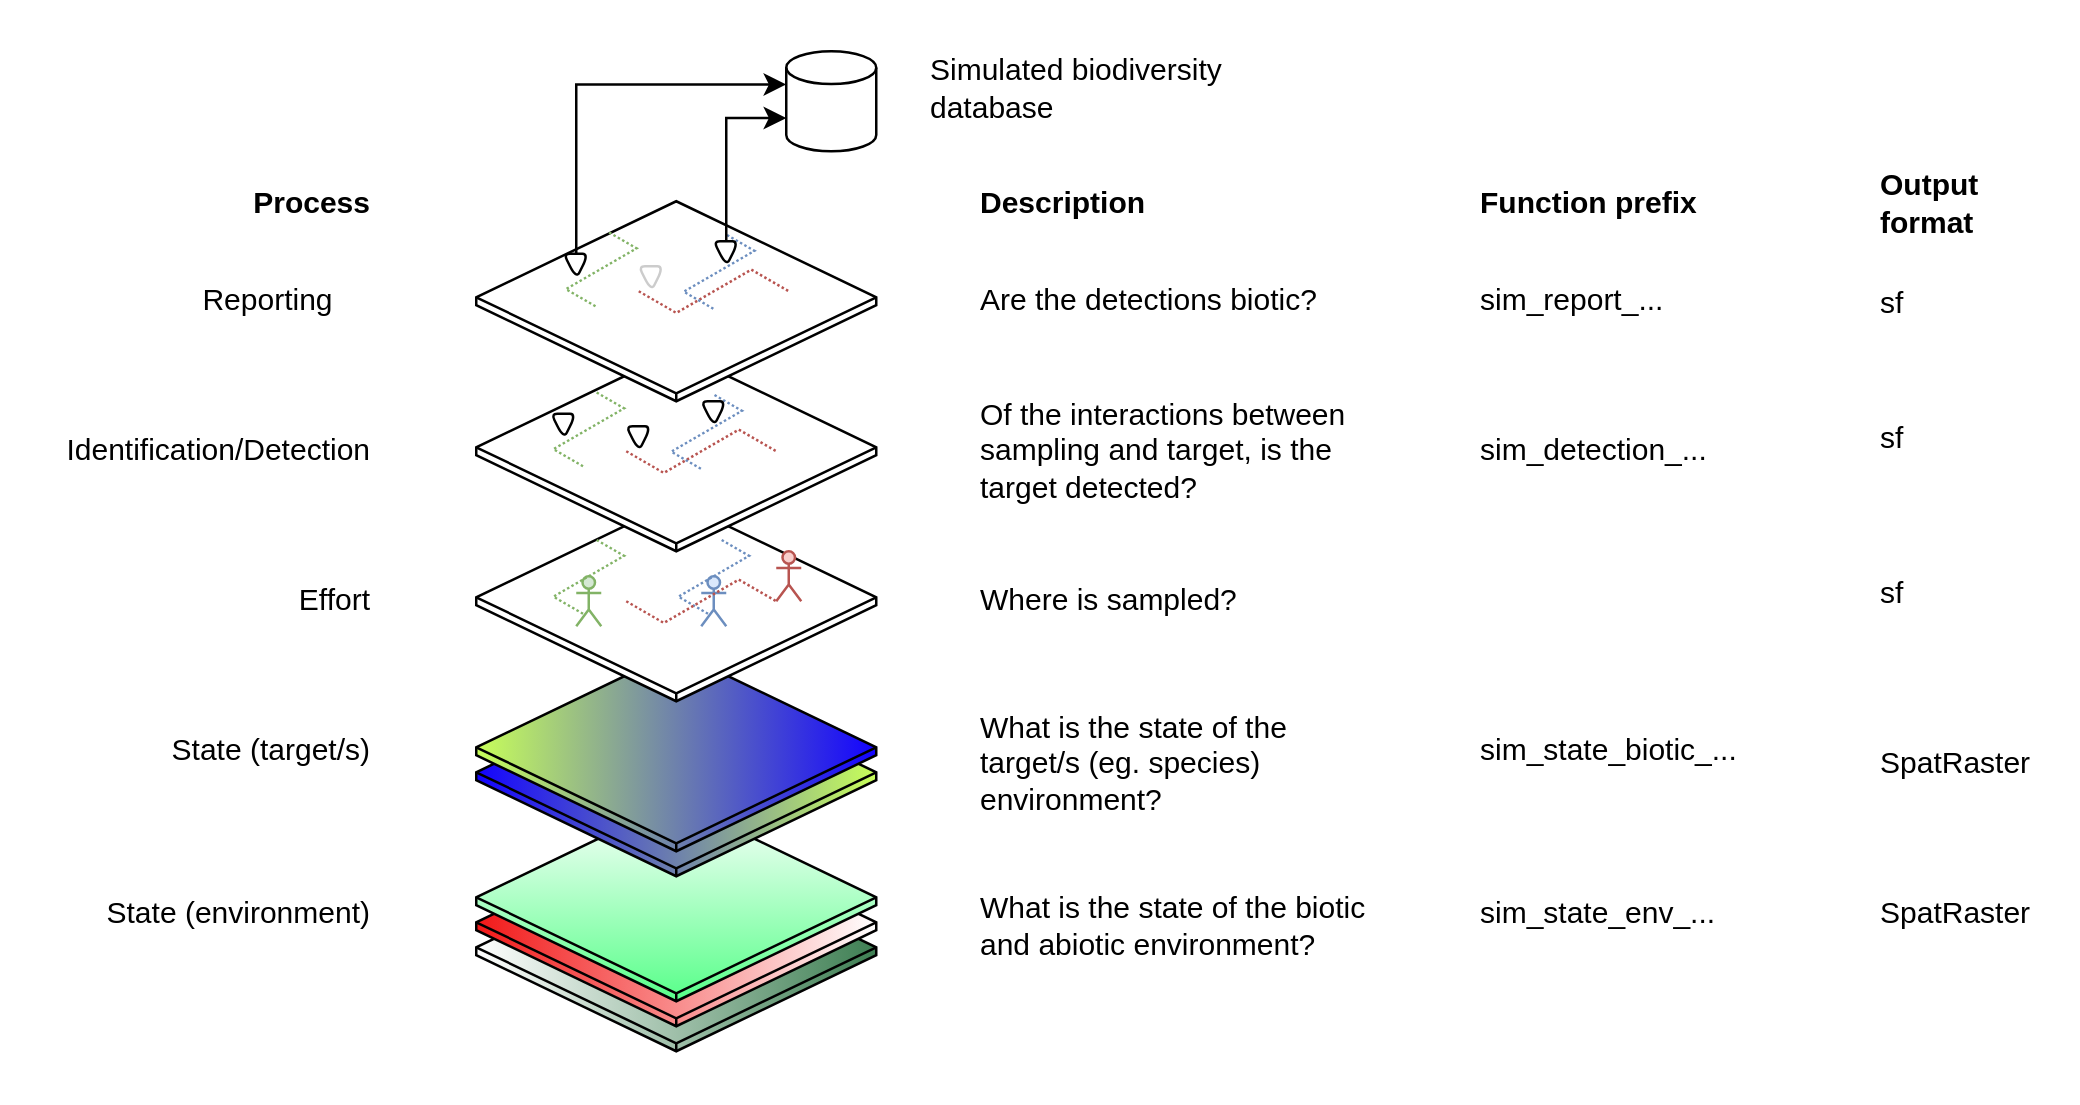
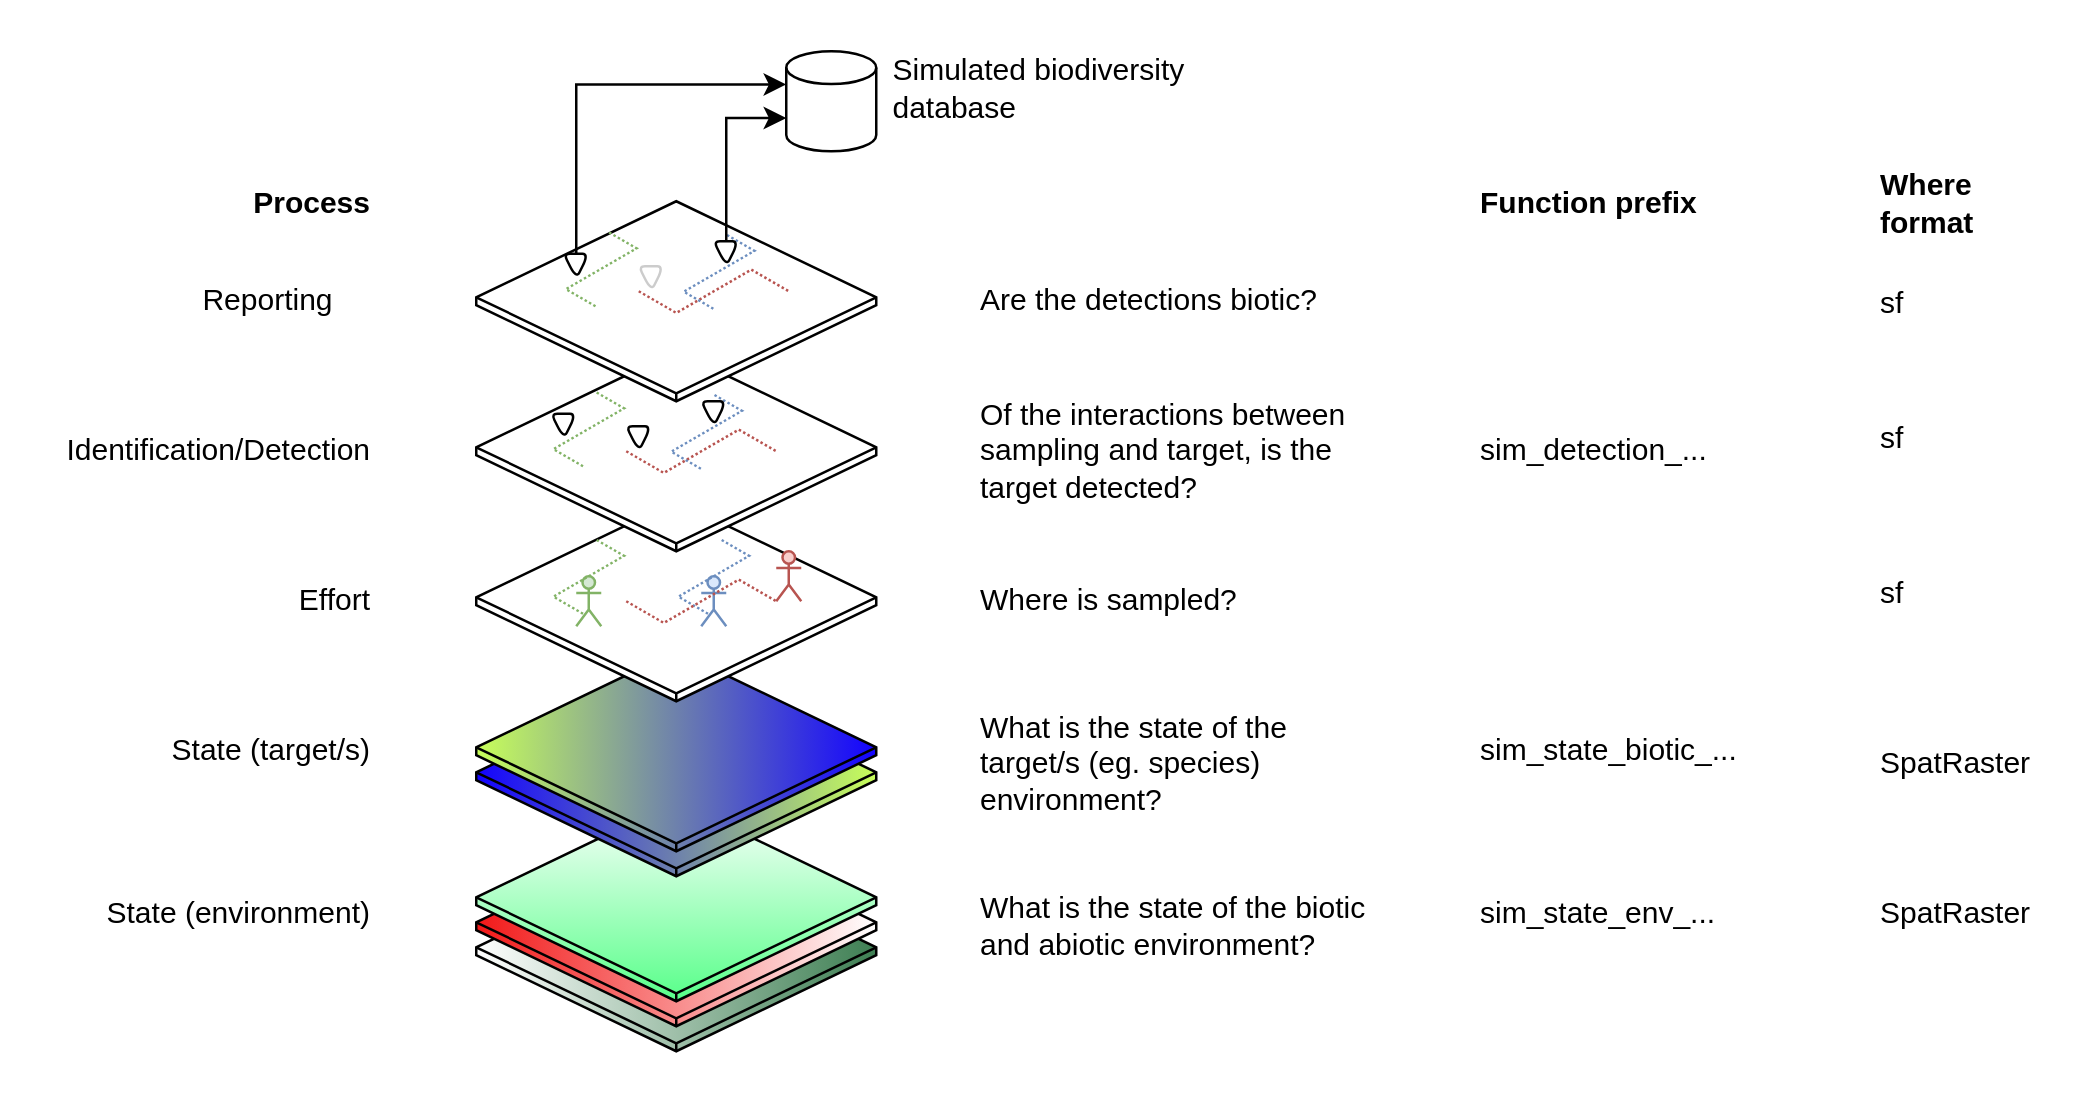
node "Simulated biodiversity database": moved (1089, 89) -> (1051, 89)
node "Description": removed
node "Output format": label "Output format" -> "Where format"
node "sim_report_...": removed
